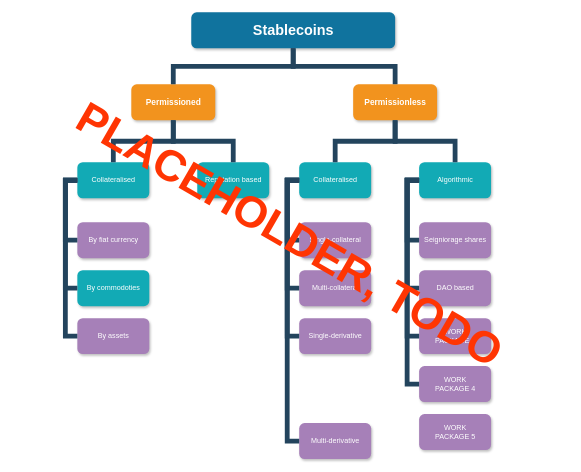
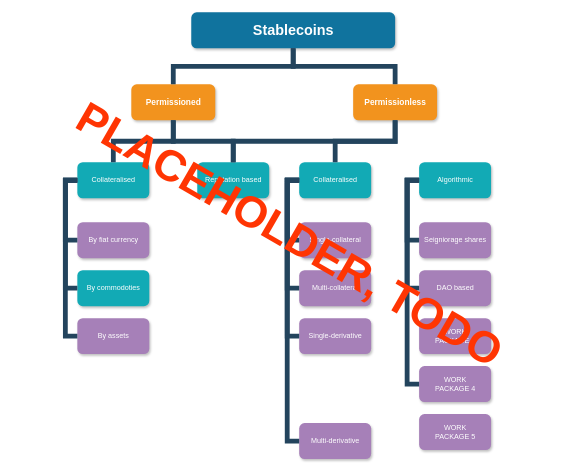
edge "Permissionless" -- "Algorithmic": now "Permissionless" -- "Reputation based"
edge "Algorithmic" -- "WORK PACKAGE 3": removed
